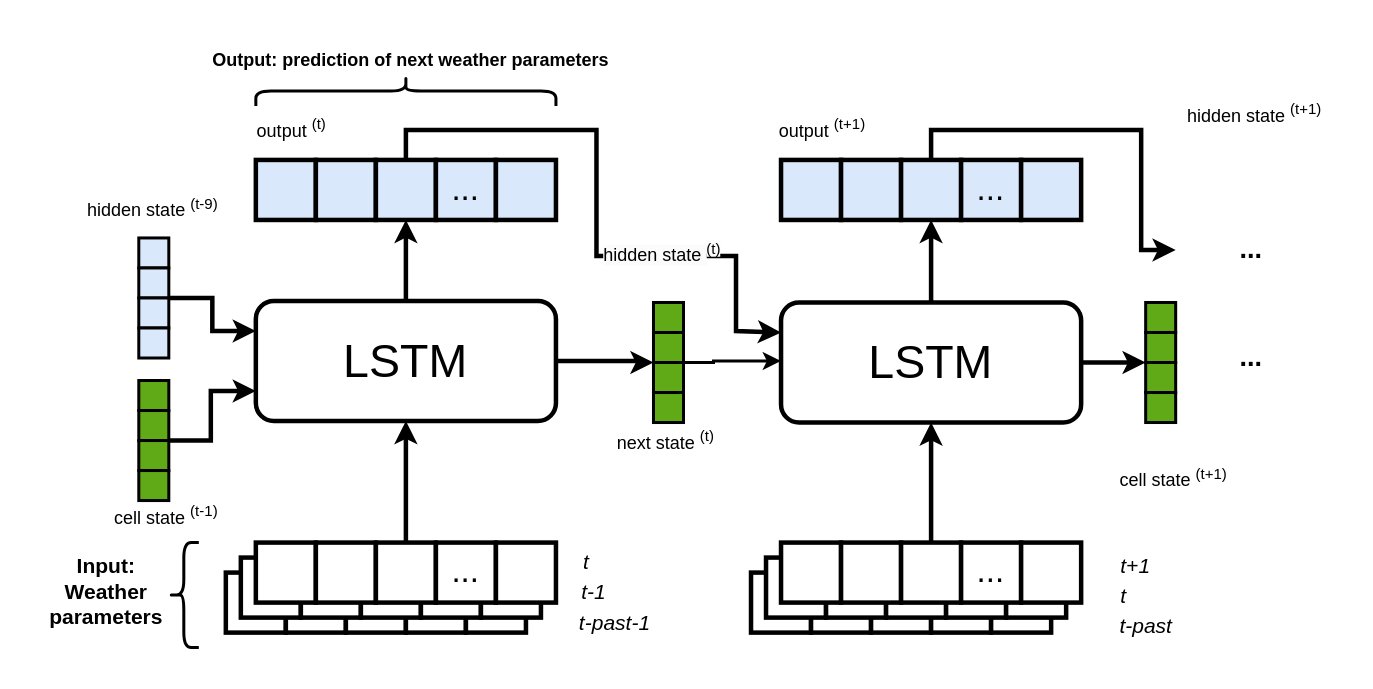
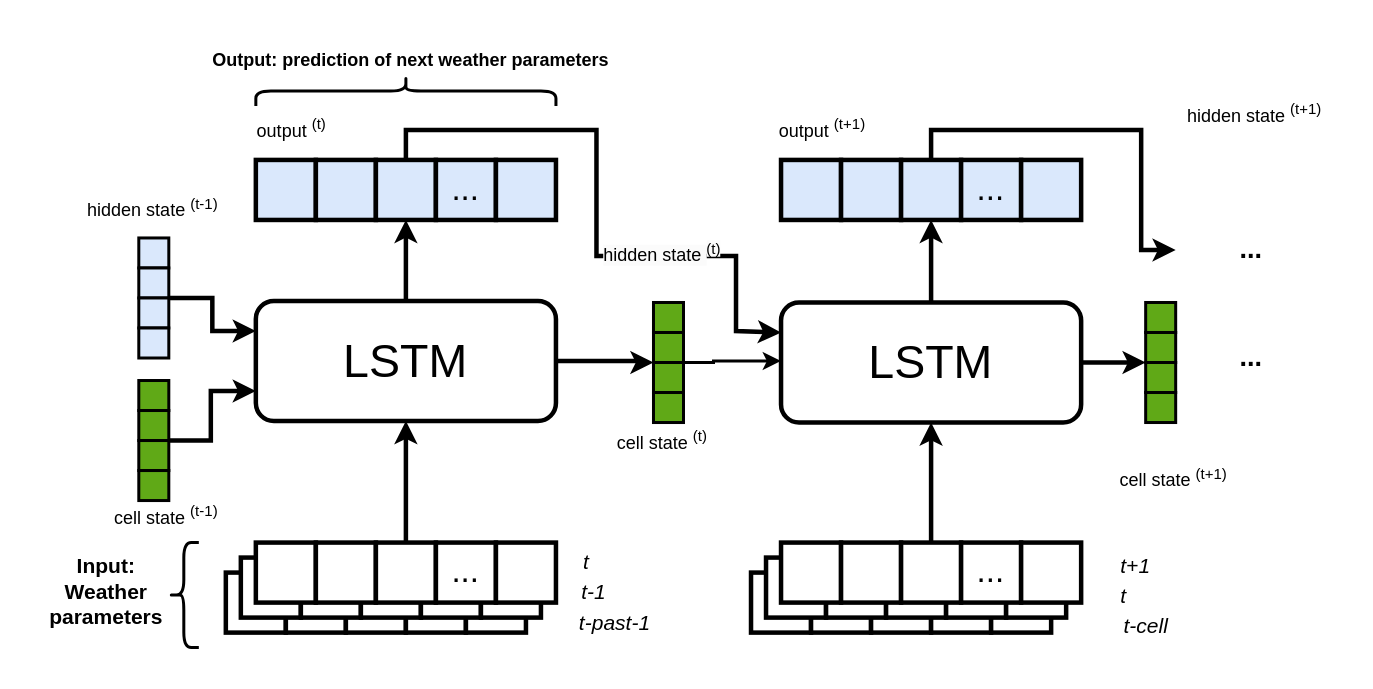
node "hidden state (t-9)": label "hidden state (t-9)" -> "hidden state (t-1)"
node "next state (t)": label "next state (t)" -> "cell state (t)"
node "t-past": label "t-past" -> "t-cell"
